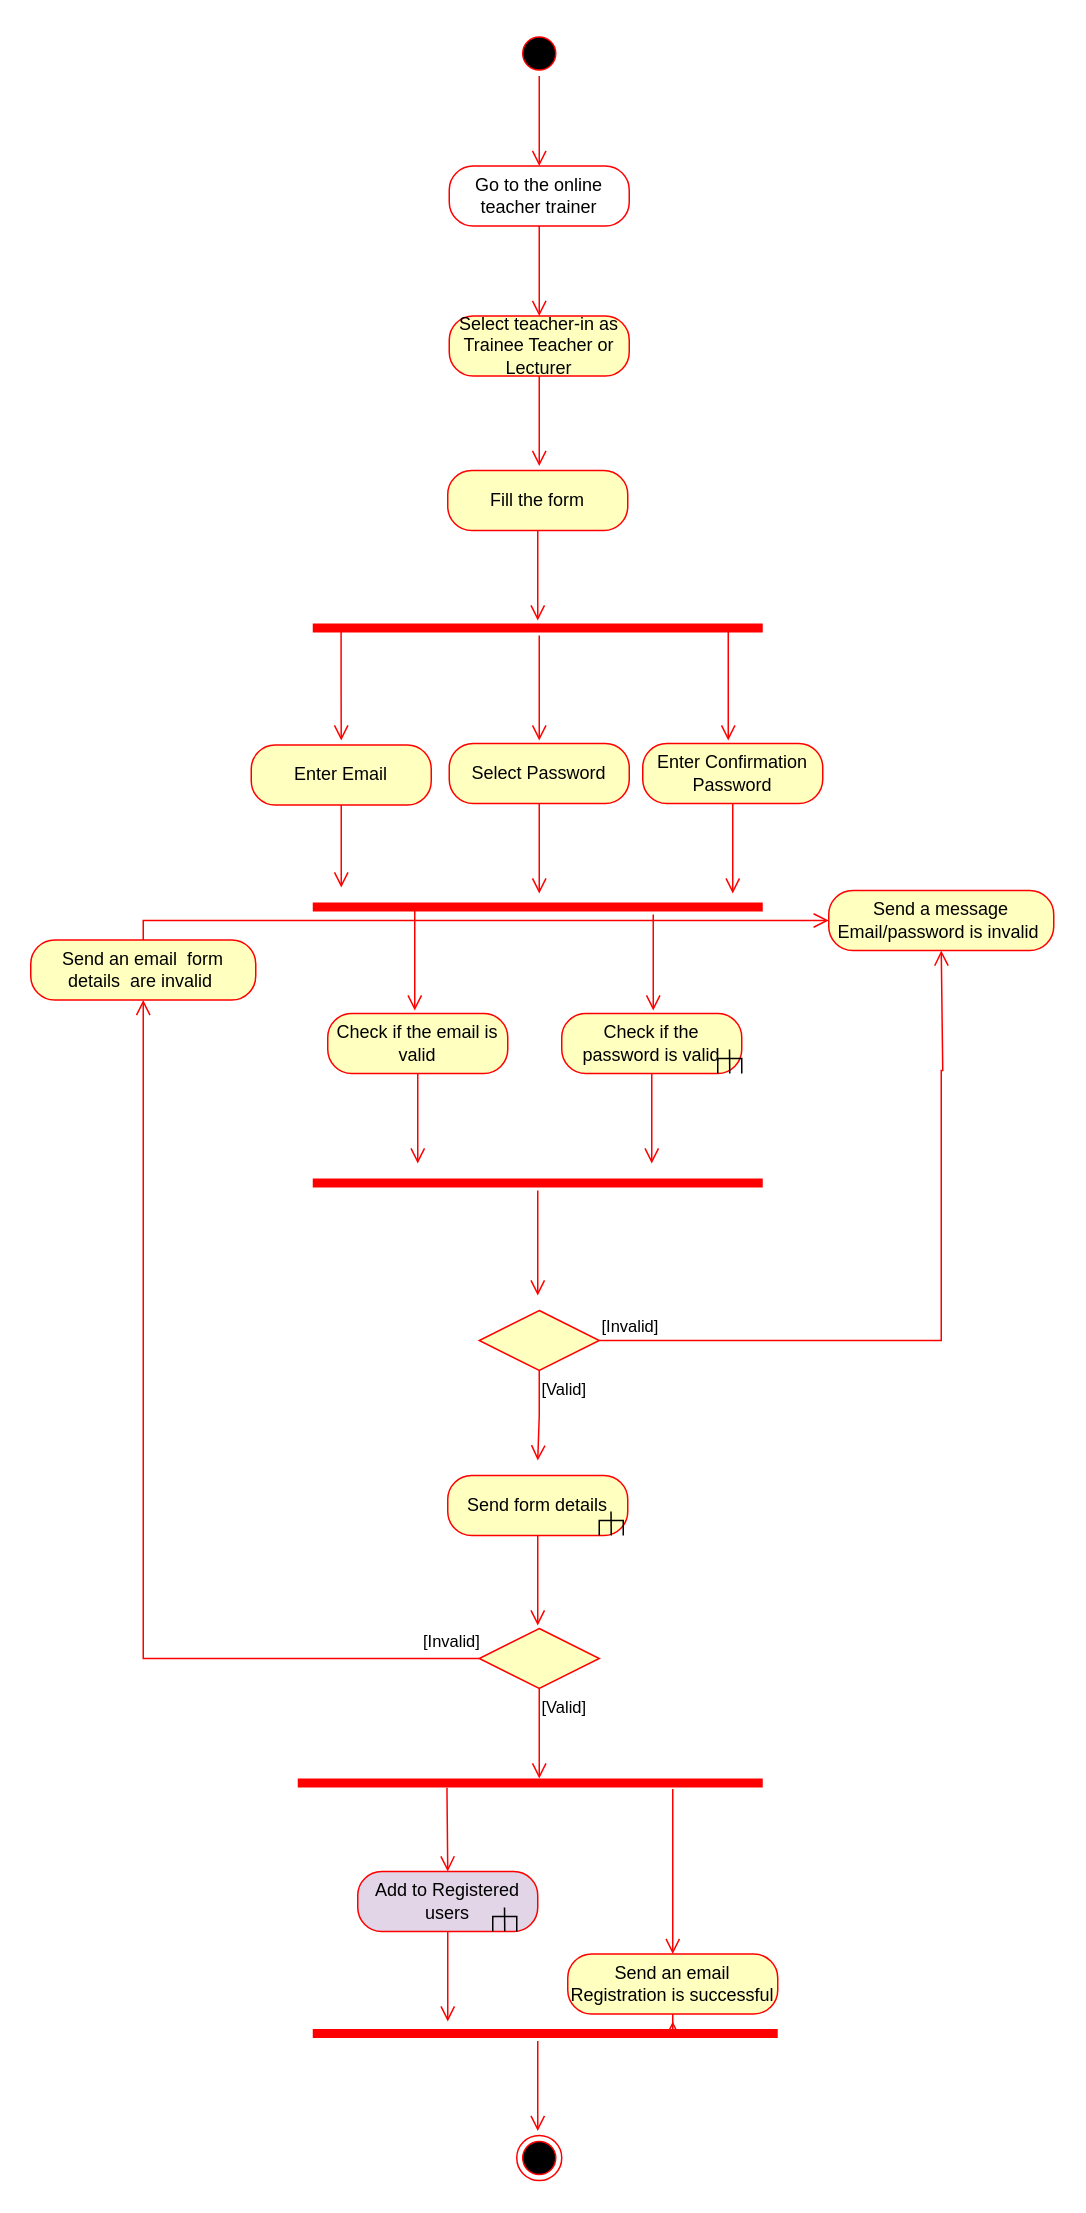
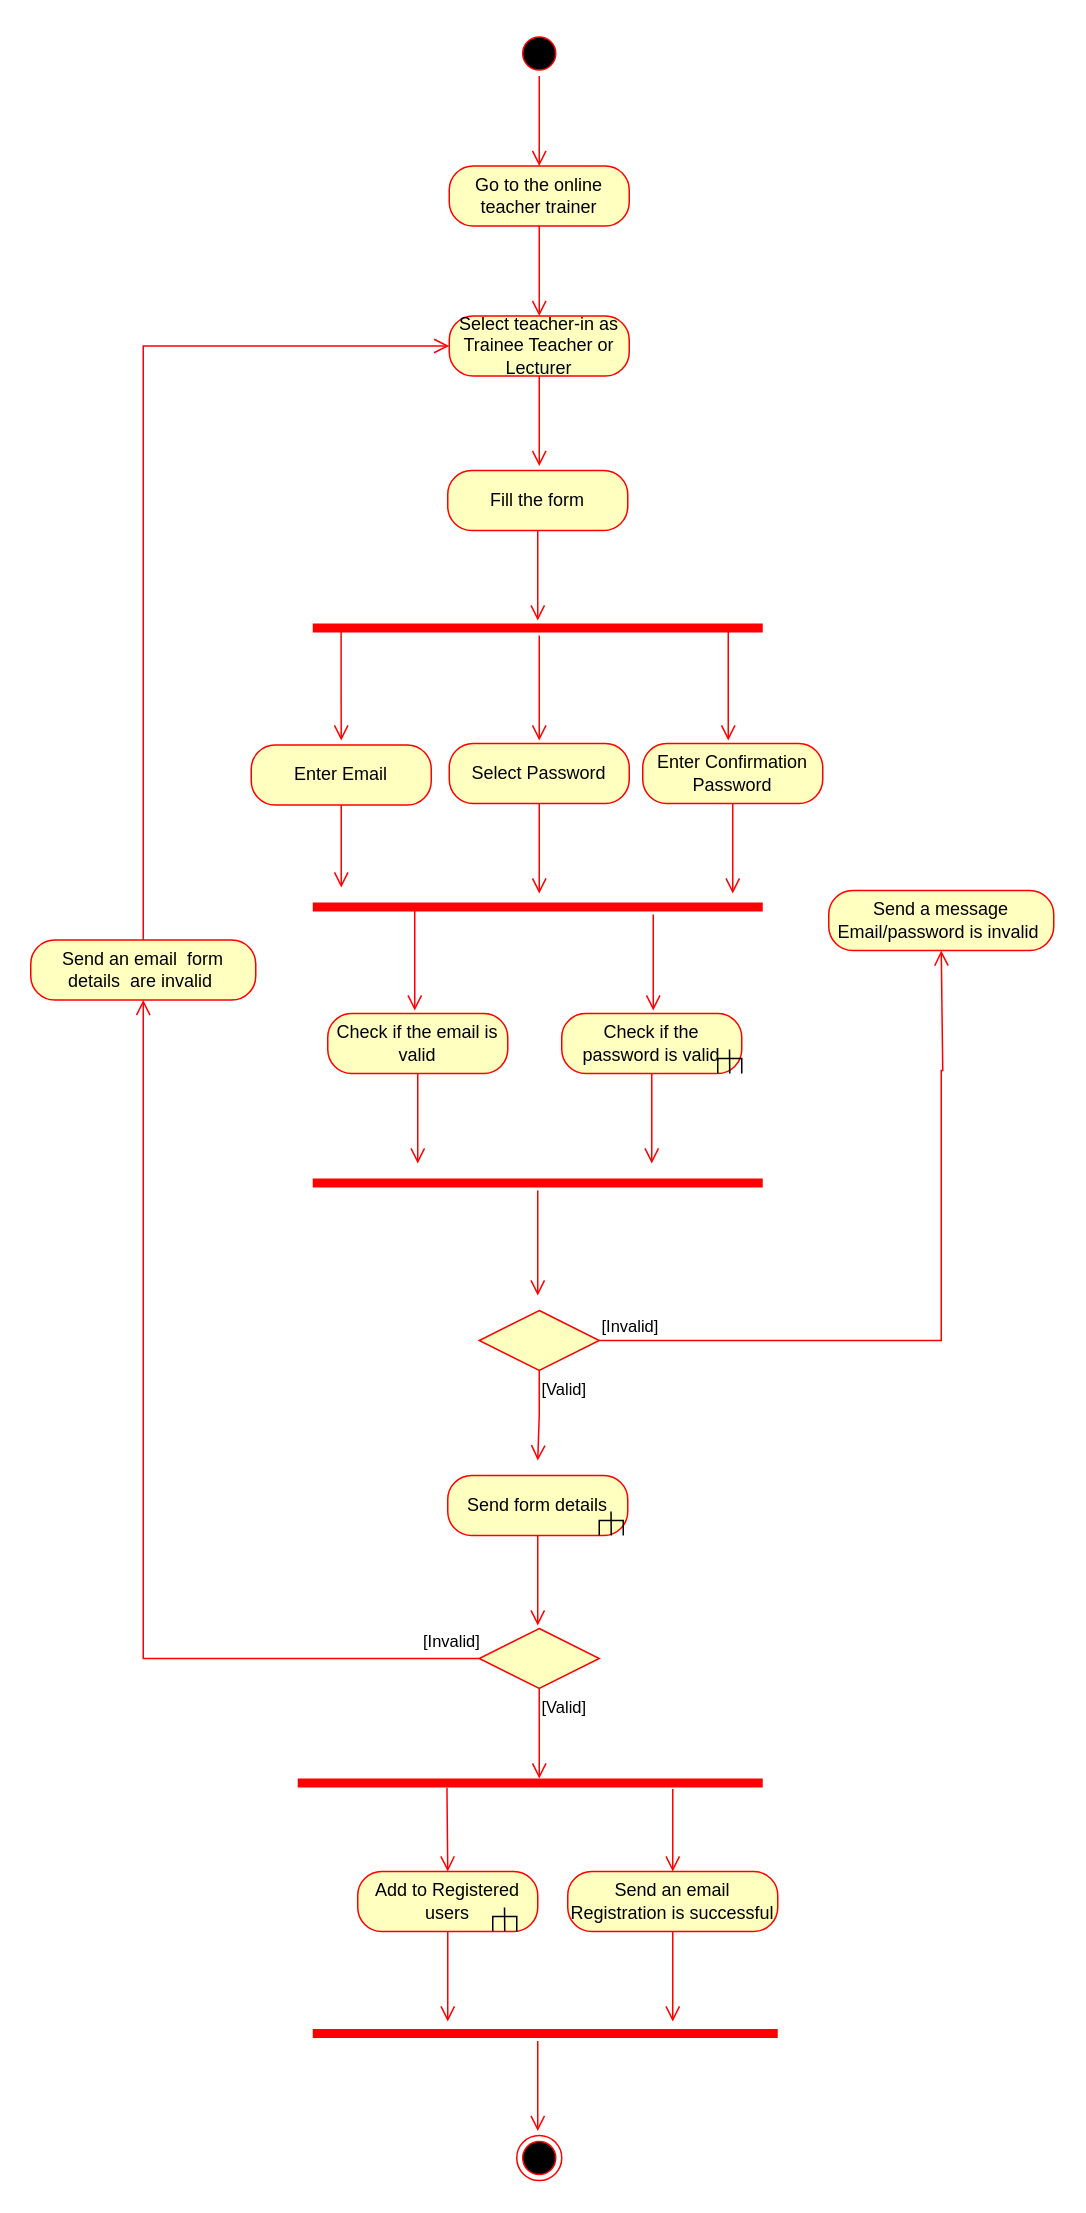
node "Go to the online teacher trainer": fillcolor #ffffff -> #ffffc0
edge "Send an email form details are invalid" -> "Send a message Email/password is invalid": now "Send an email form details are invalid" -> "Select teacher-in as Trainee Teacher or Lecturer"
node "Add to Registered users": fillcolor #e1d5e7 -> #ffffc0
node "Send an email Registration is successful": moved (673, 1984) -> (673, 1901)
